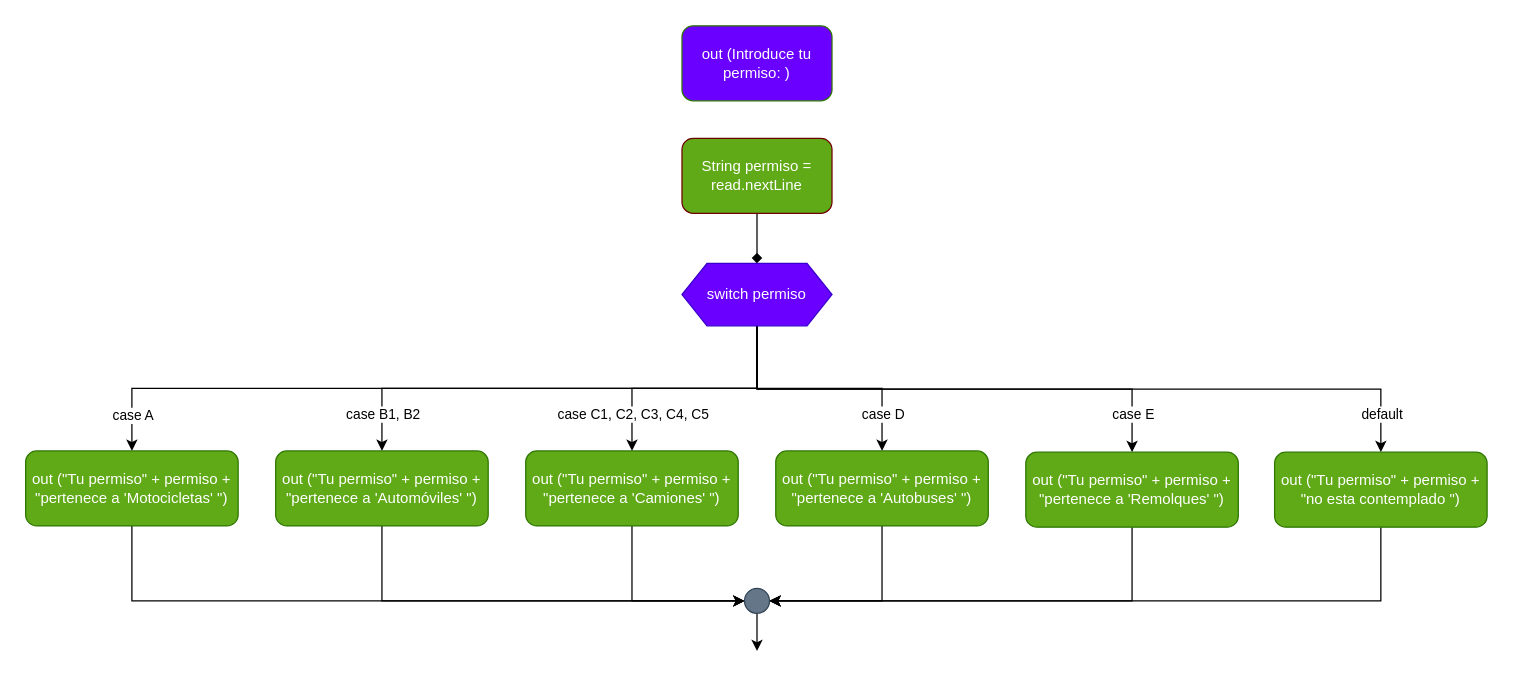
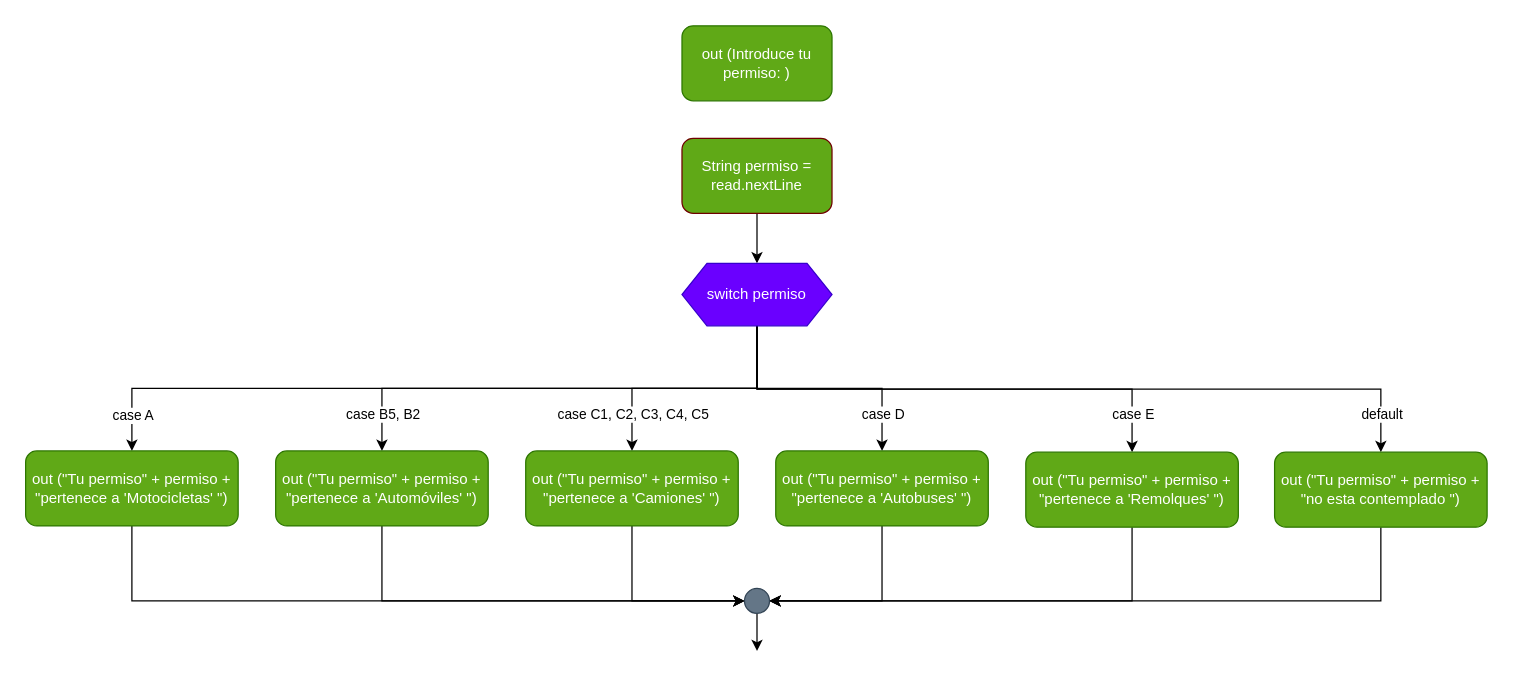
node "out (Introduce tu permiso: )": fillcolor #6a00ff -> #60a917
edge "String permiso = read.nextLine" -> "switch permiso": arrowhead diamond -> classic
node "case B1, B2": label "case B1, B2" -> "case B5, B2"
